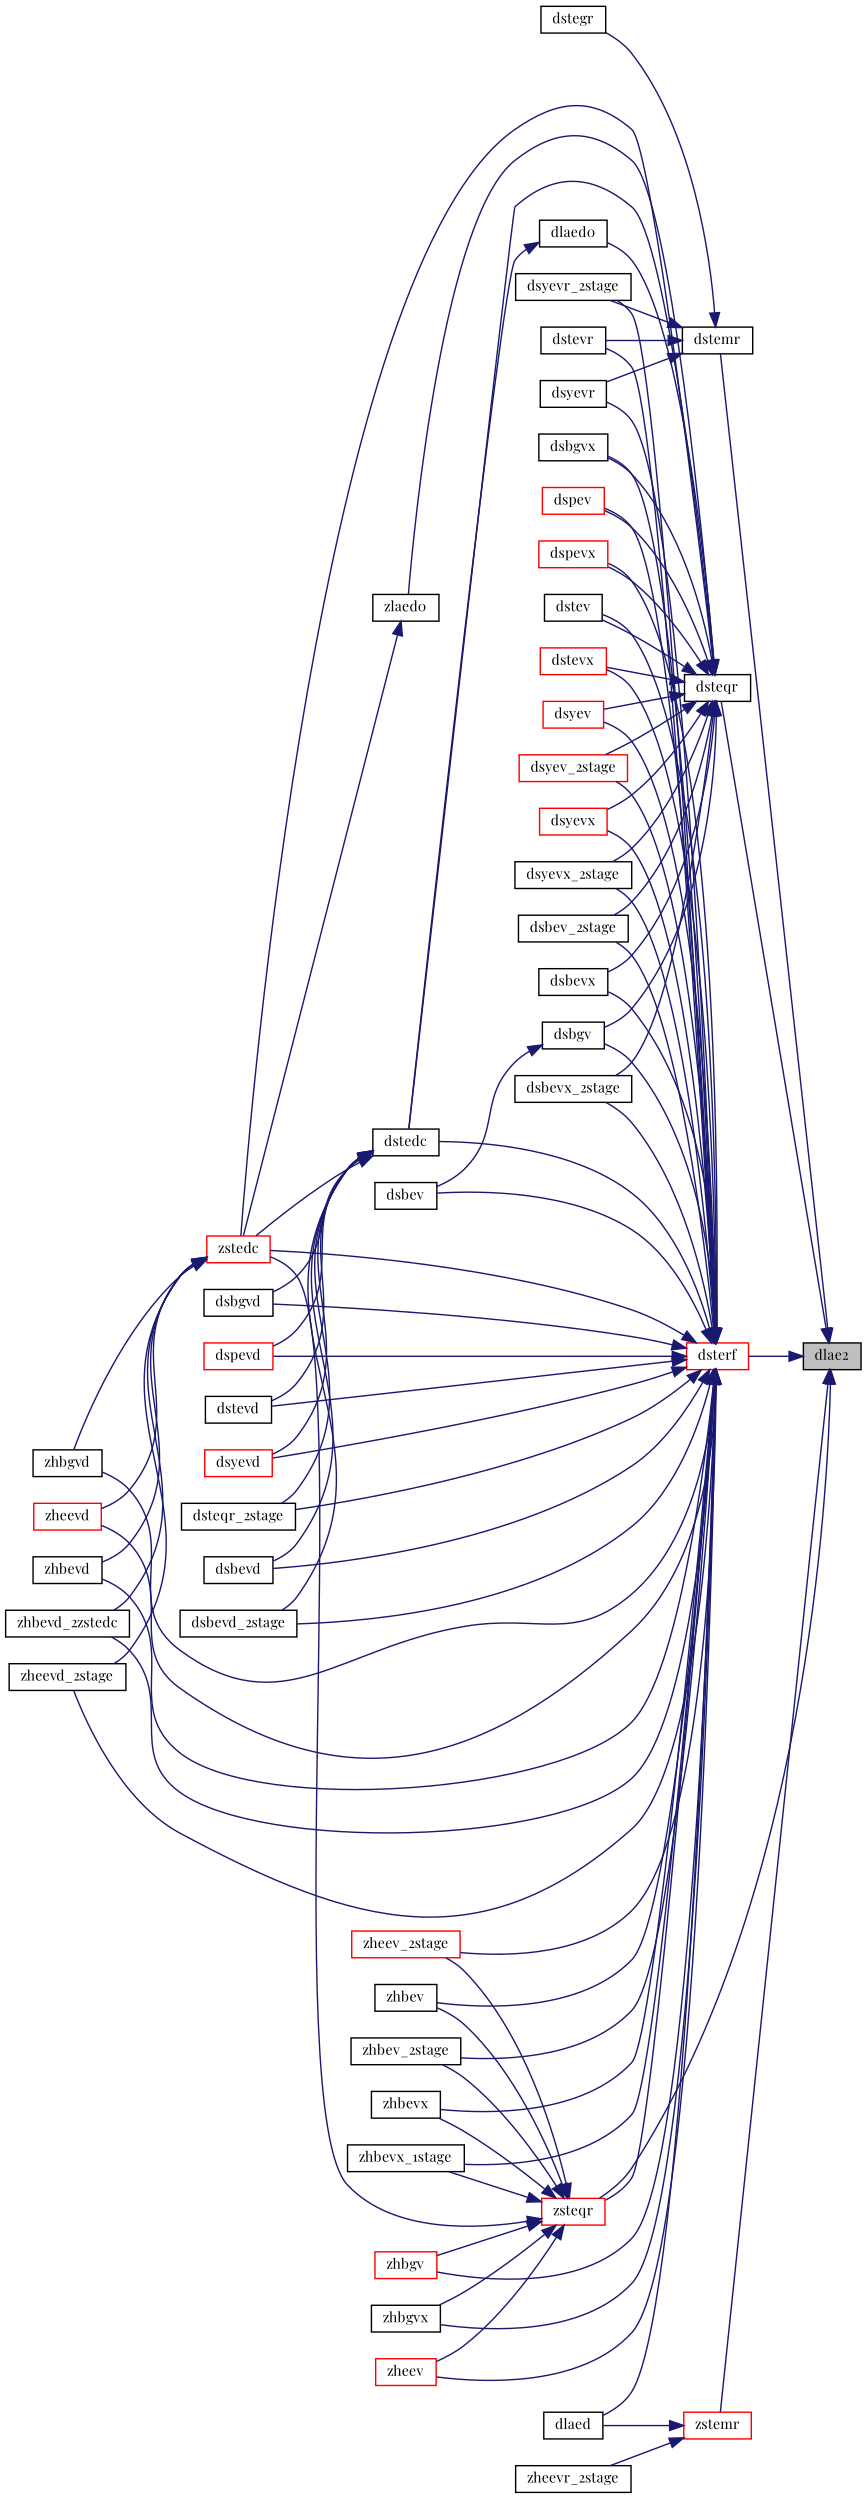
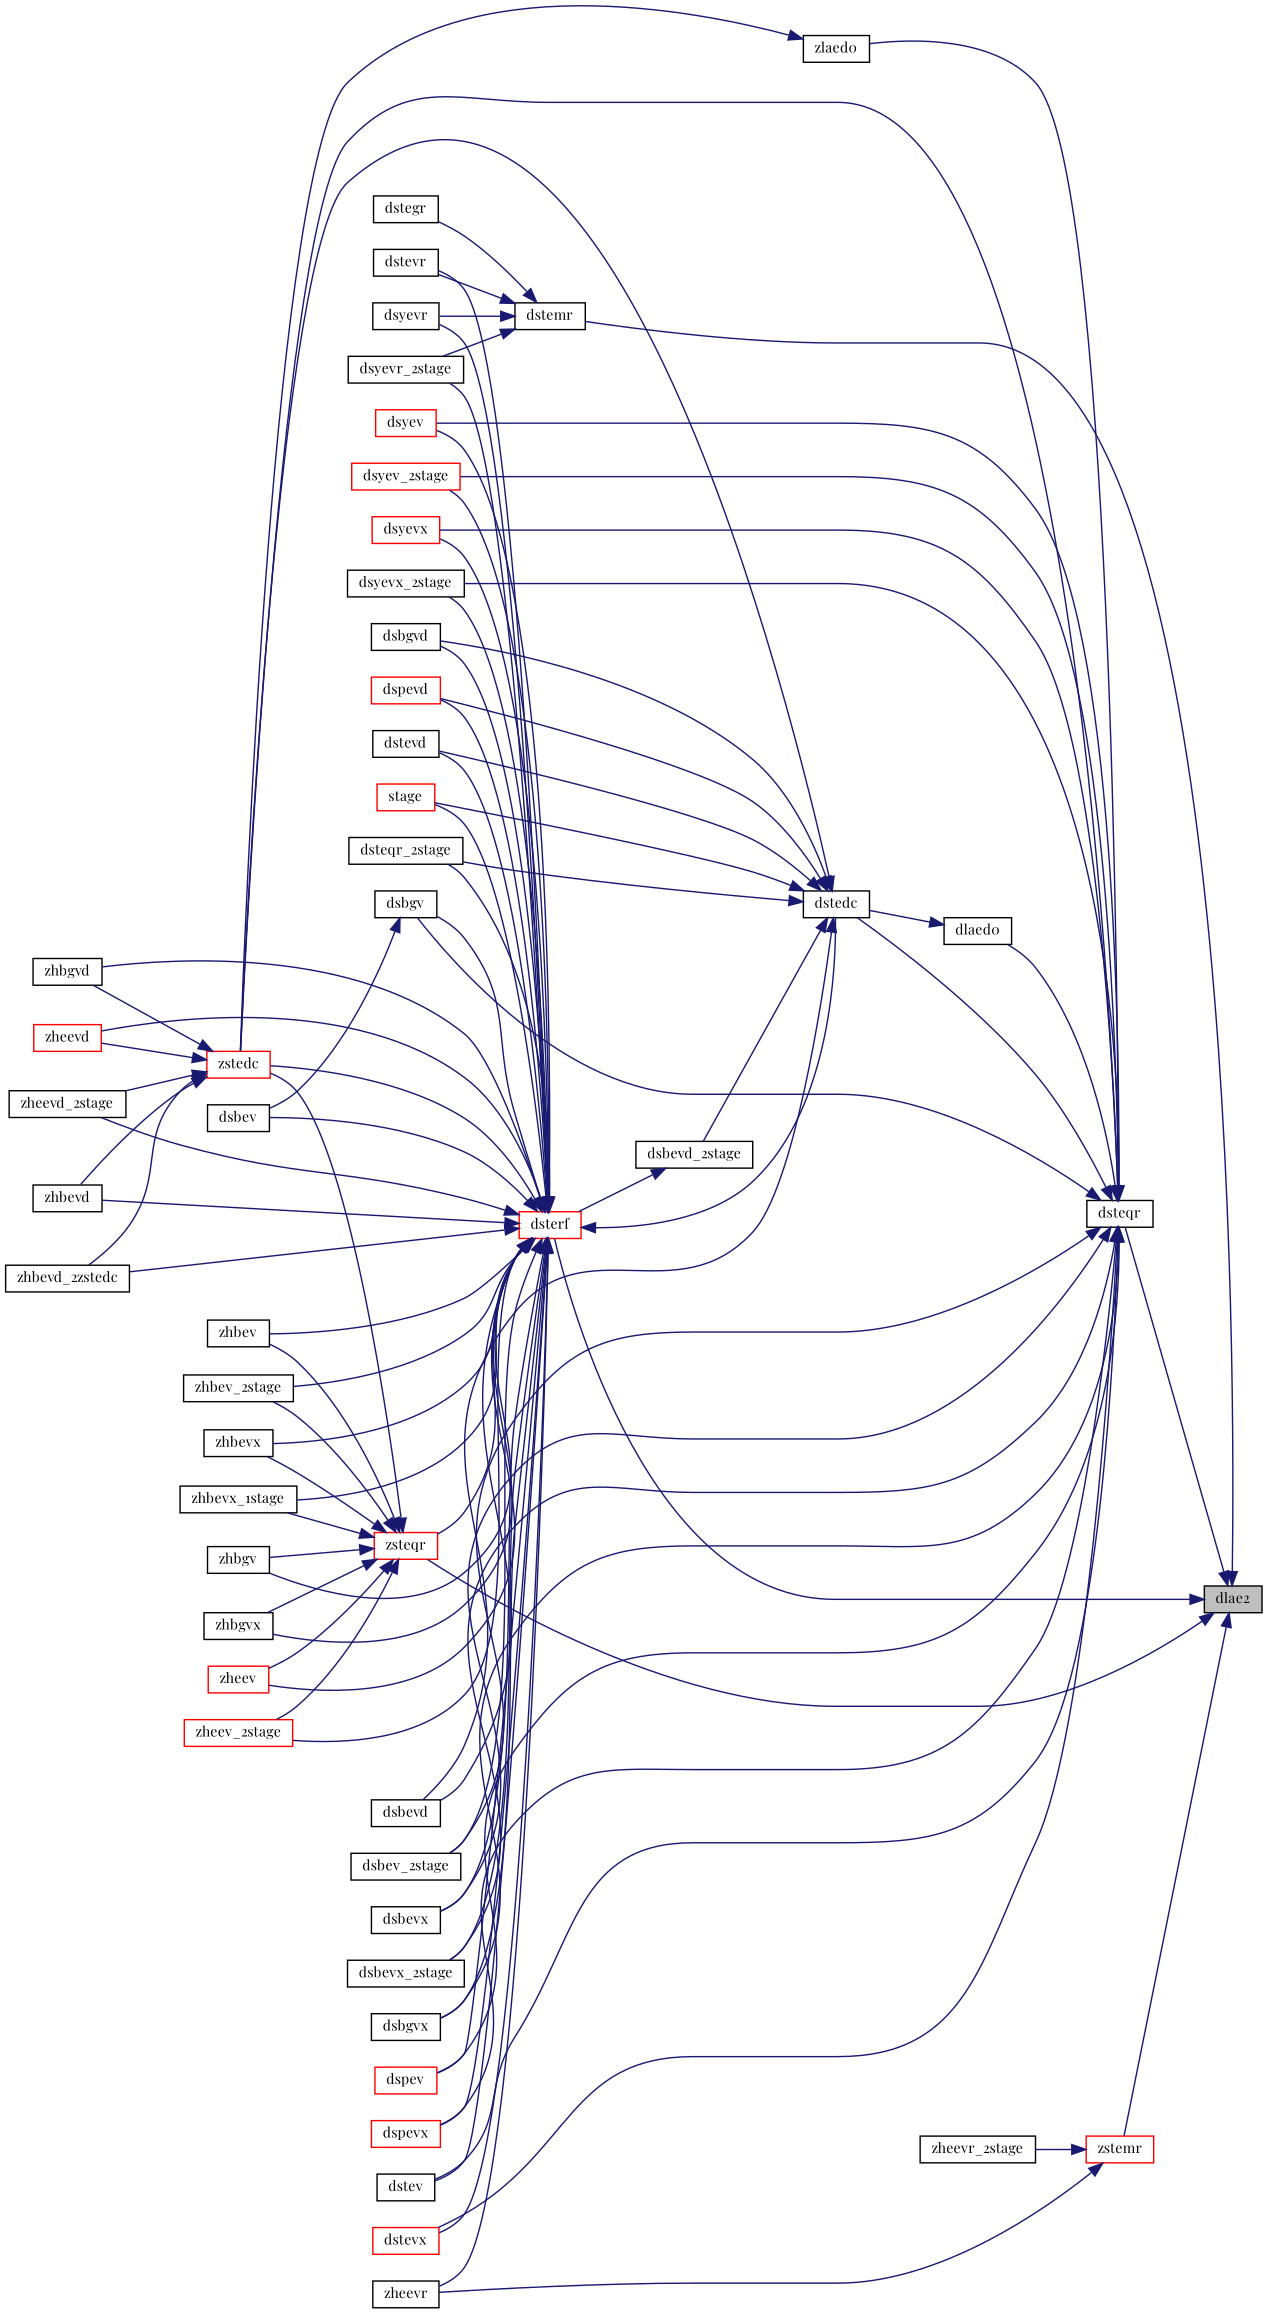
node "dsyevd": label "dsyevd" -> "stage"
edge "dsbevd_2stage" -> "dsterf": reversed
node "zhbgv": color red -> black
node "dlaed": label "dlaed" -> "zheevr"
